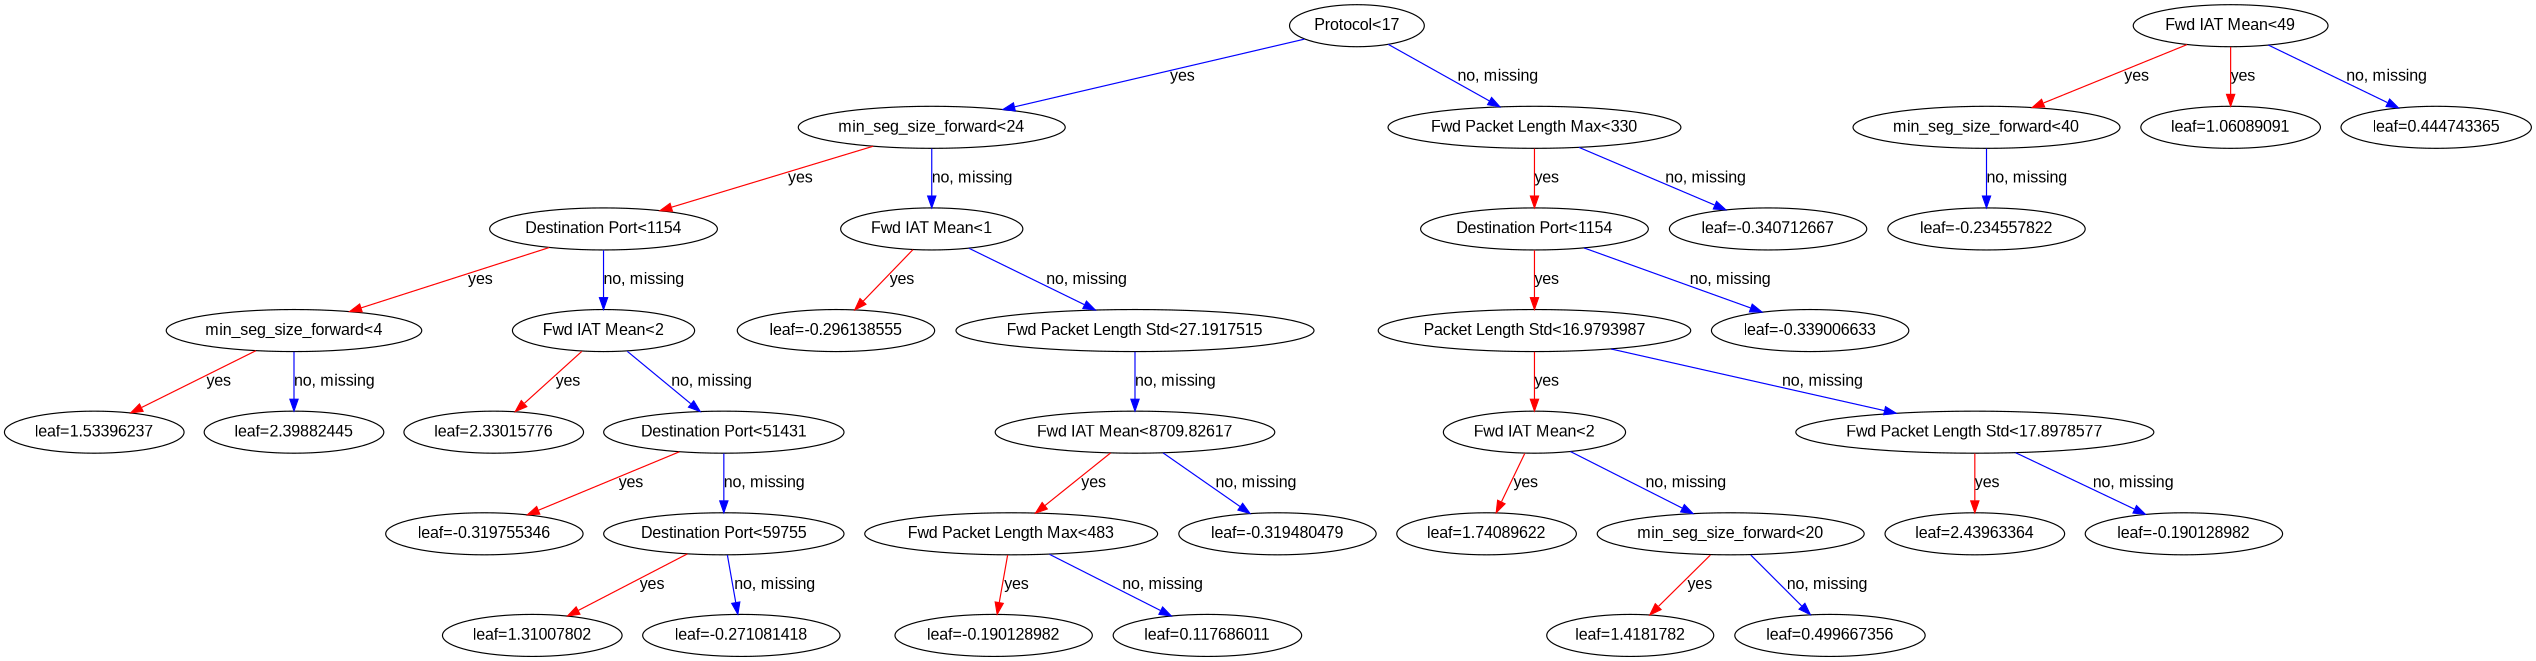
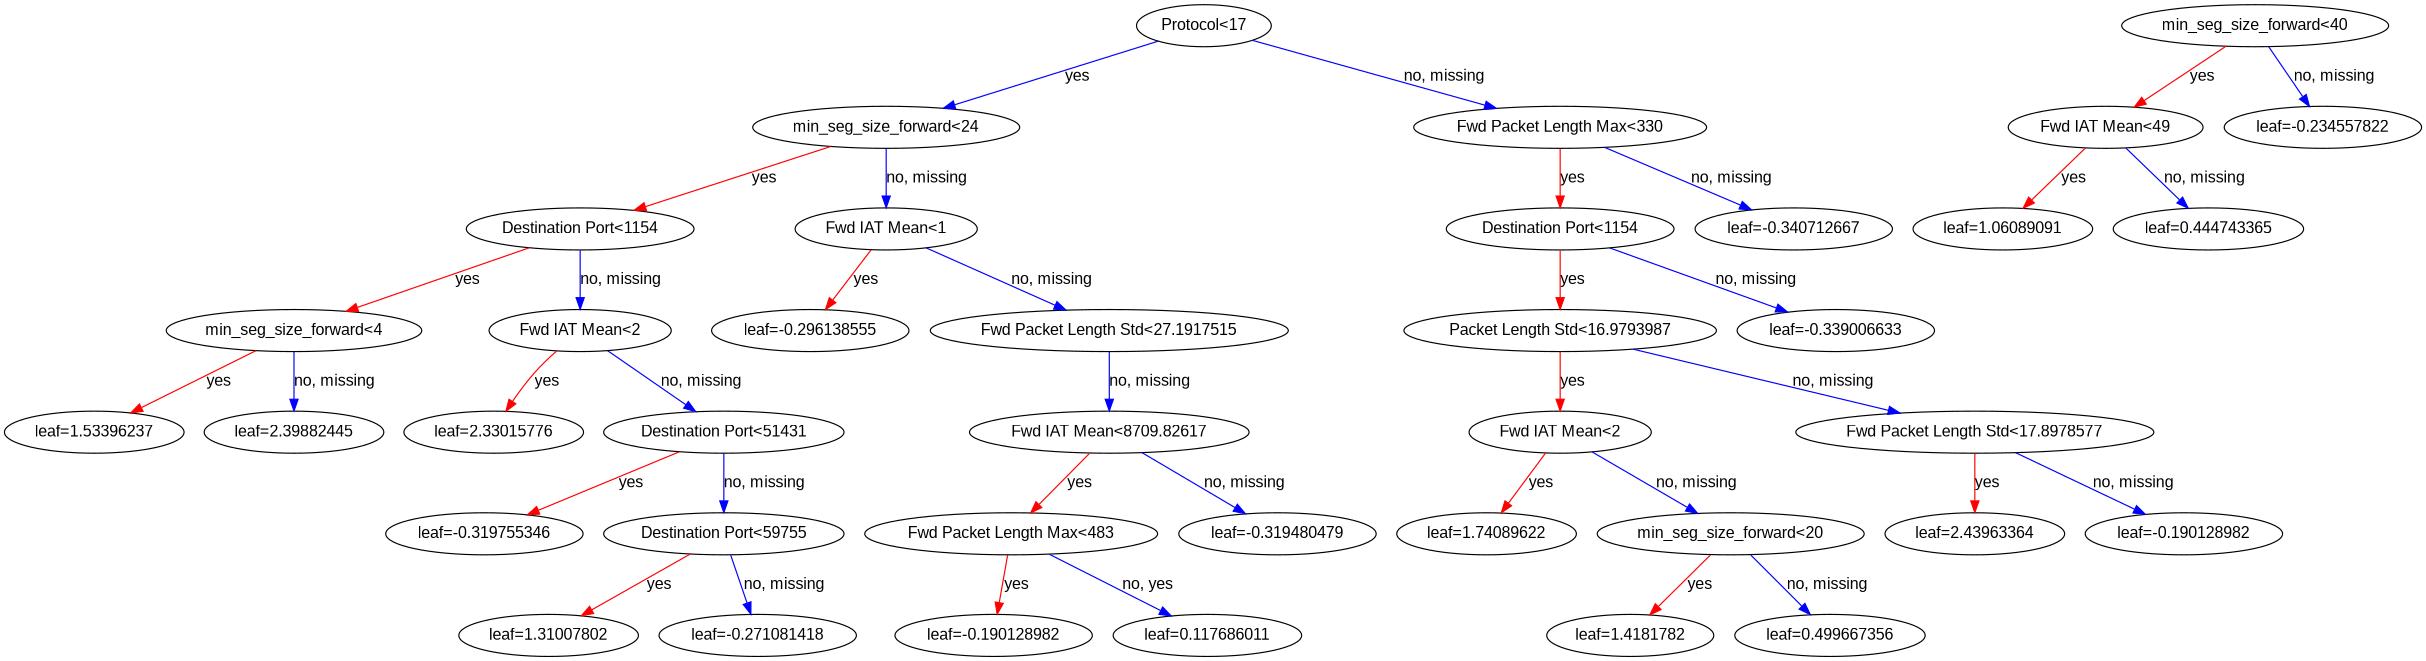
edge "Fwd IAT Mean<49" -> "min_seg_size_forward<40": reversed
edge "Fwd Packet Length Max<483" -> "leaf=0.117686011": label "no, missing" -> "no, yes"
